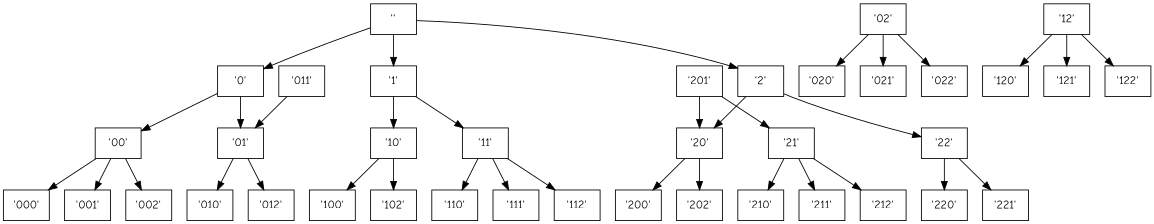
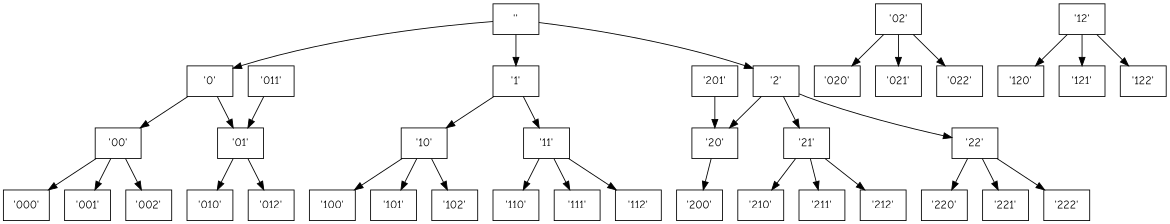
edge "'201'" -> "'21'": now "'2'" -> "'21'"
node "'101'": added
node "'202'": removed
node "'222'": added
